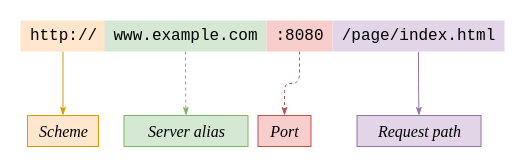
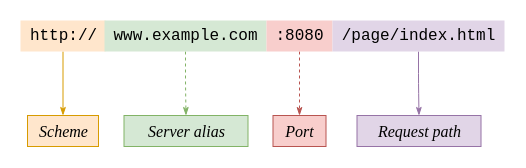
node "Port": moved (285, 131) -> (300, 131)
